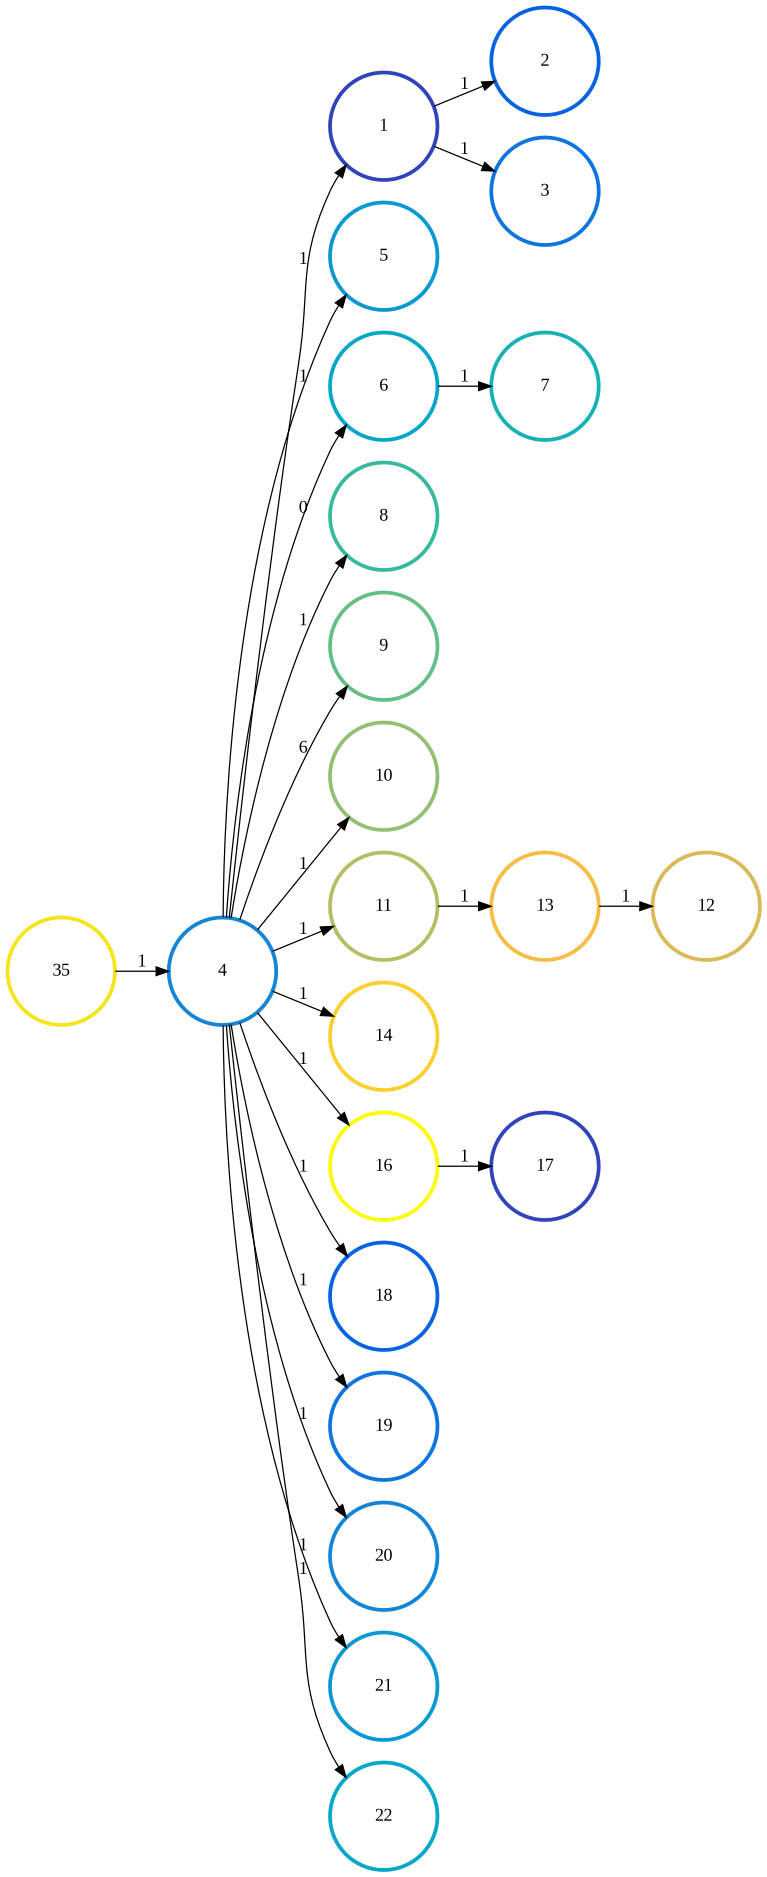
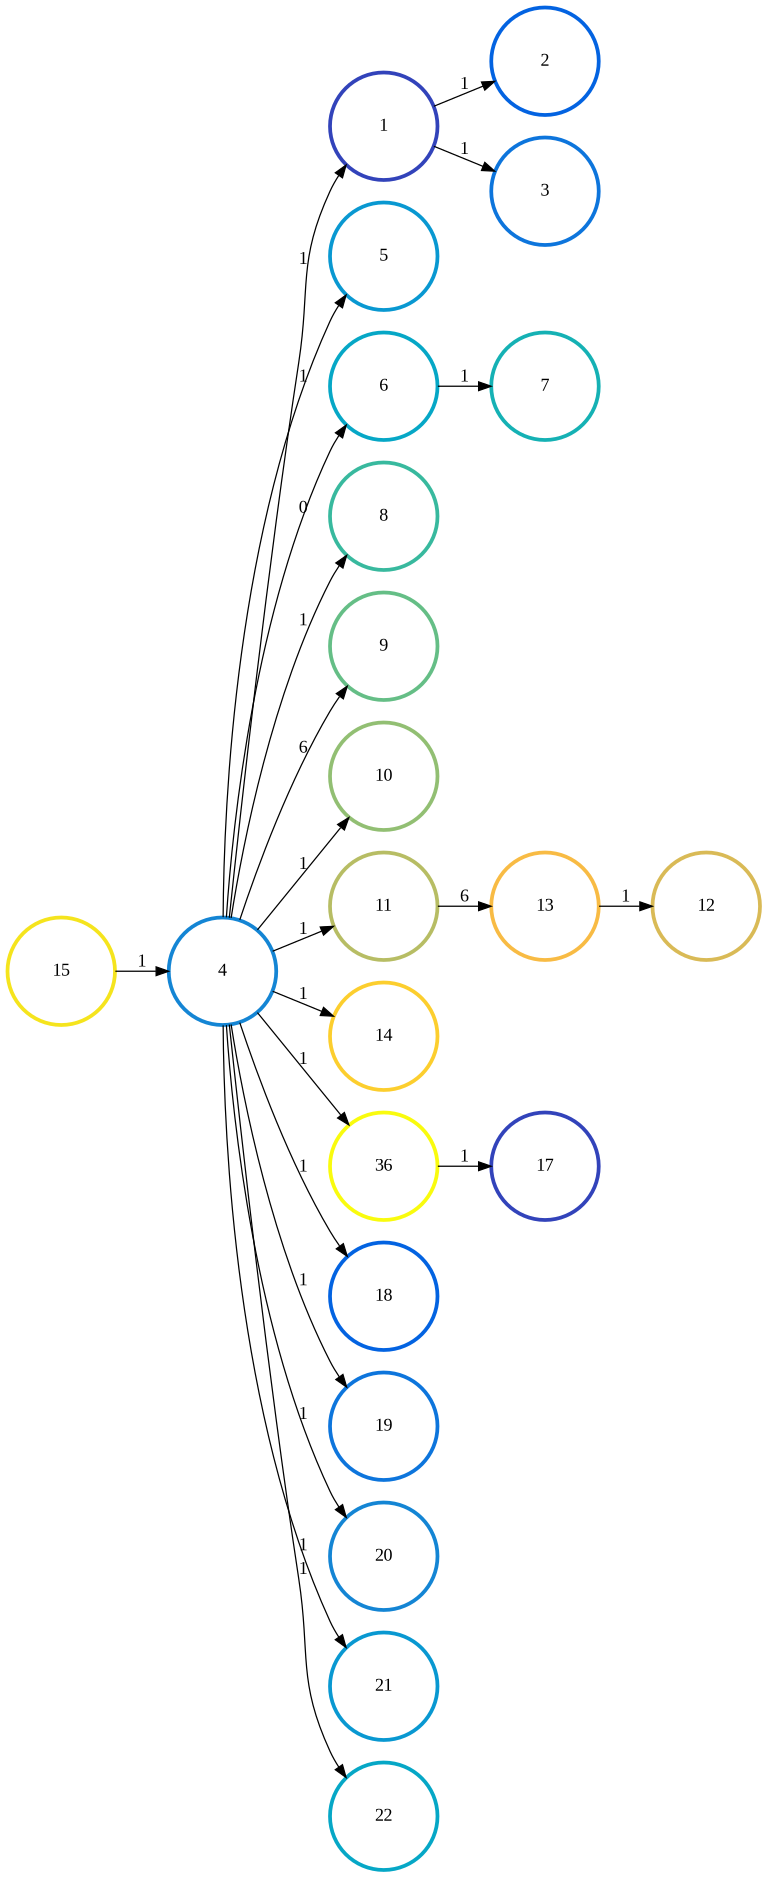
edge "11" -> "13": label "1" -> "6"
node "35": label "35" -> "15"
node "16": label "16" -> "36"
